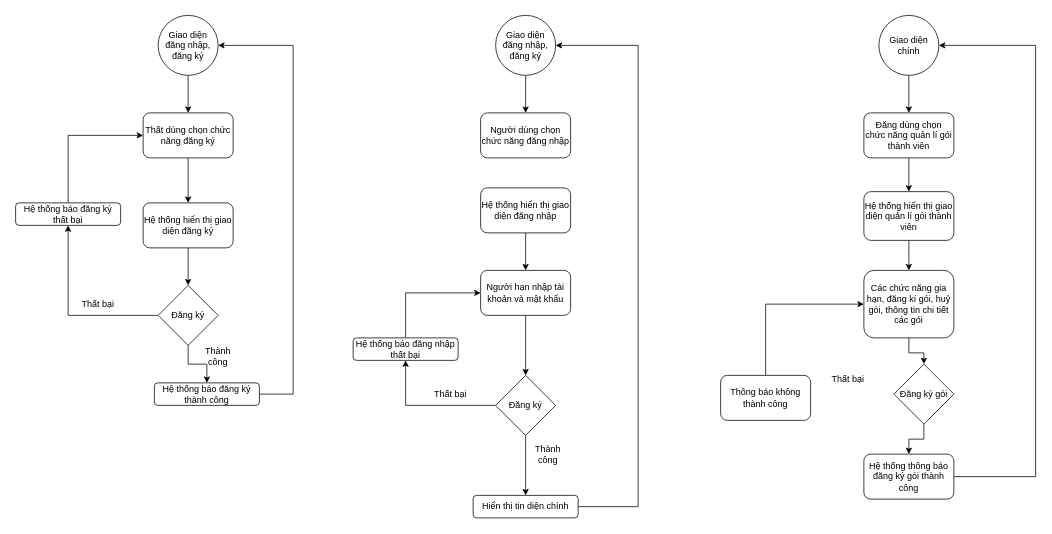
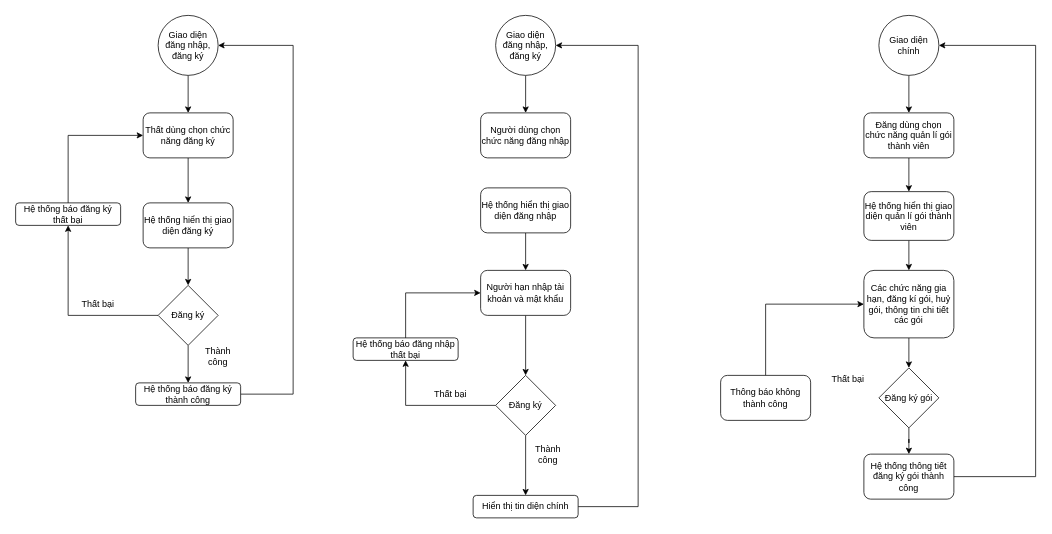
node "Hệ thống báo đăng ký thành công": moved (207, 394) -> (188, 394)
node "Đăng ký gói": moved (924, 394) -> (909, 398)
node "Hệ thống thông báo đăng ký gói thành công": label "Hệ thống thông báo đăng ký gói thành công" -> "Hệ thống thông tiết đăng ký gói thành công"
